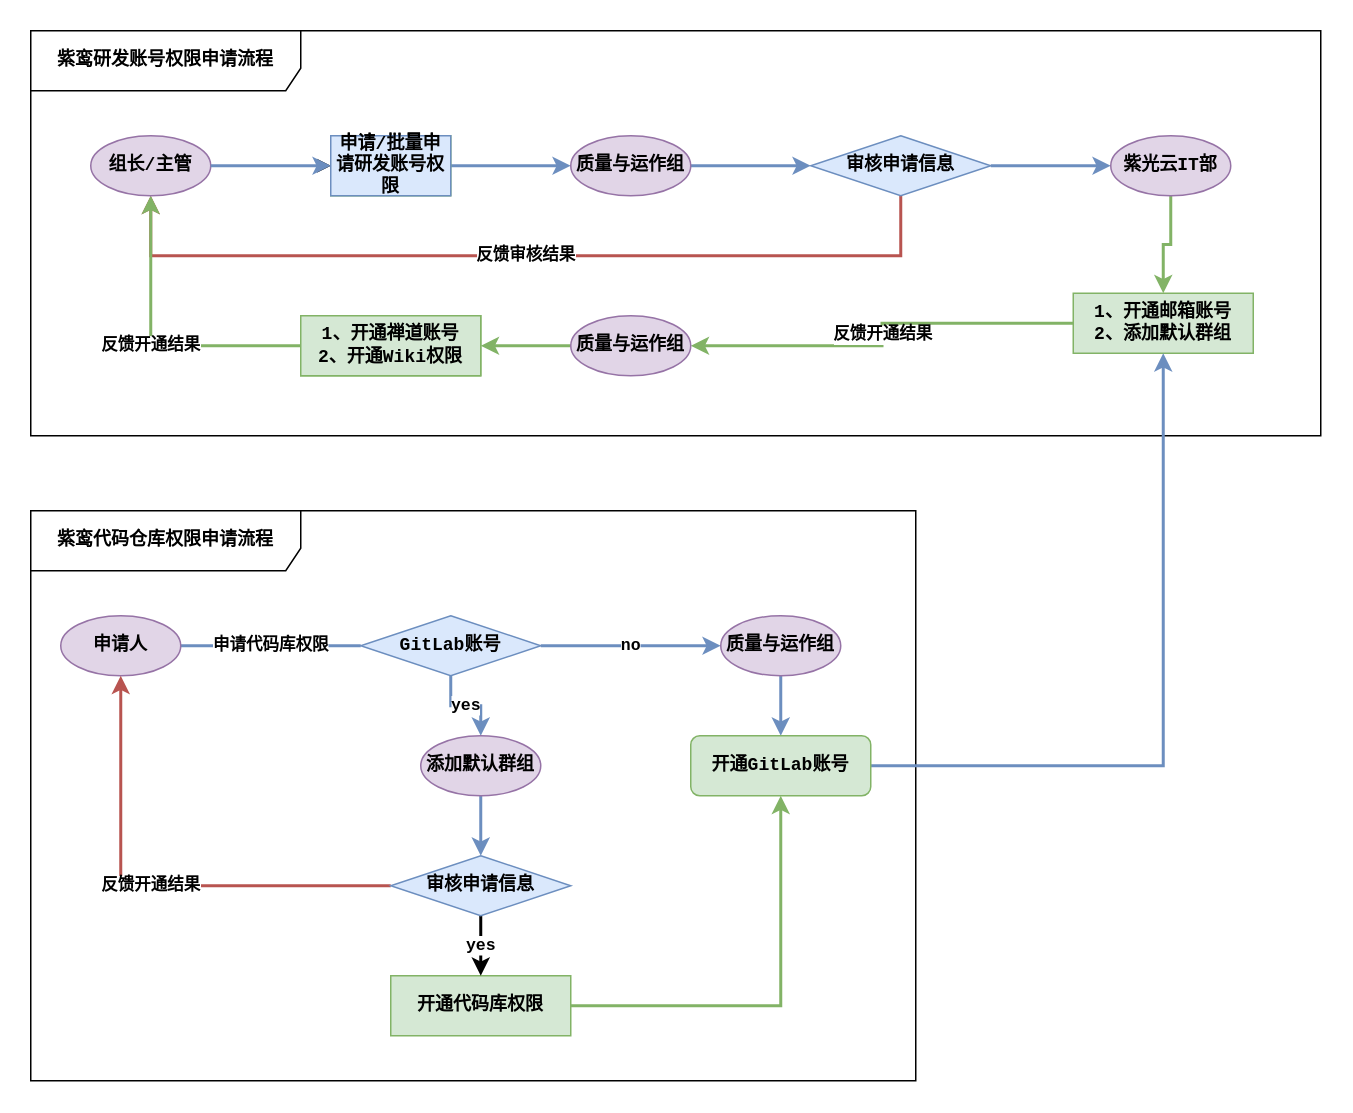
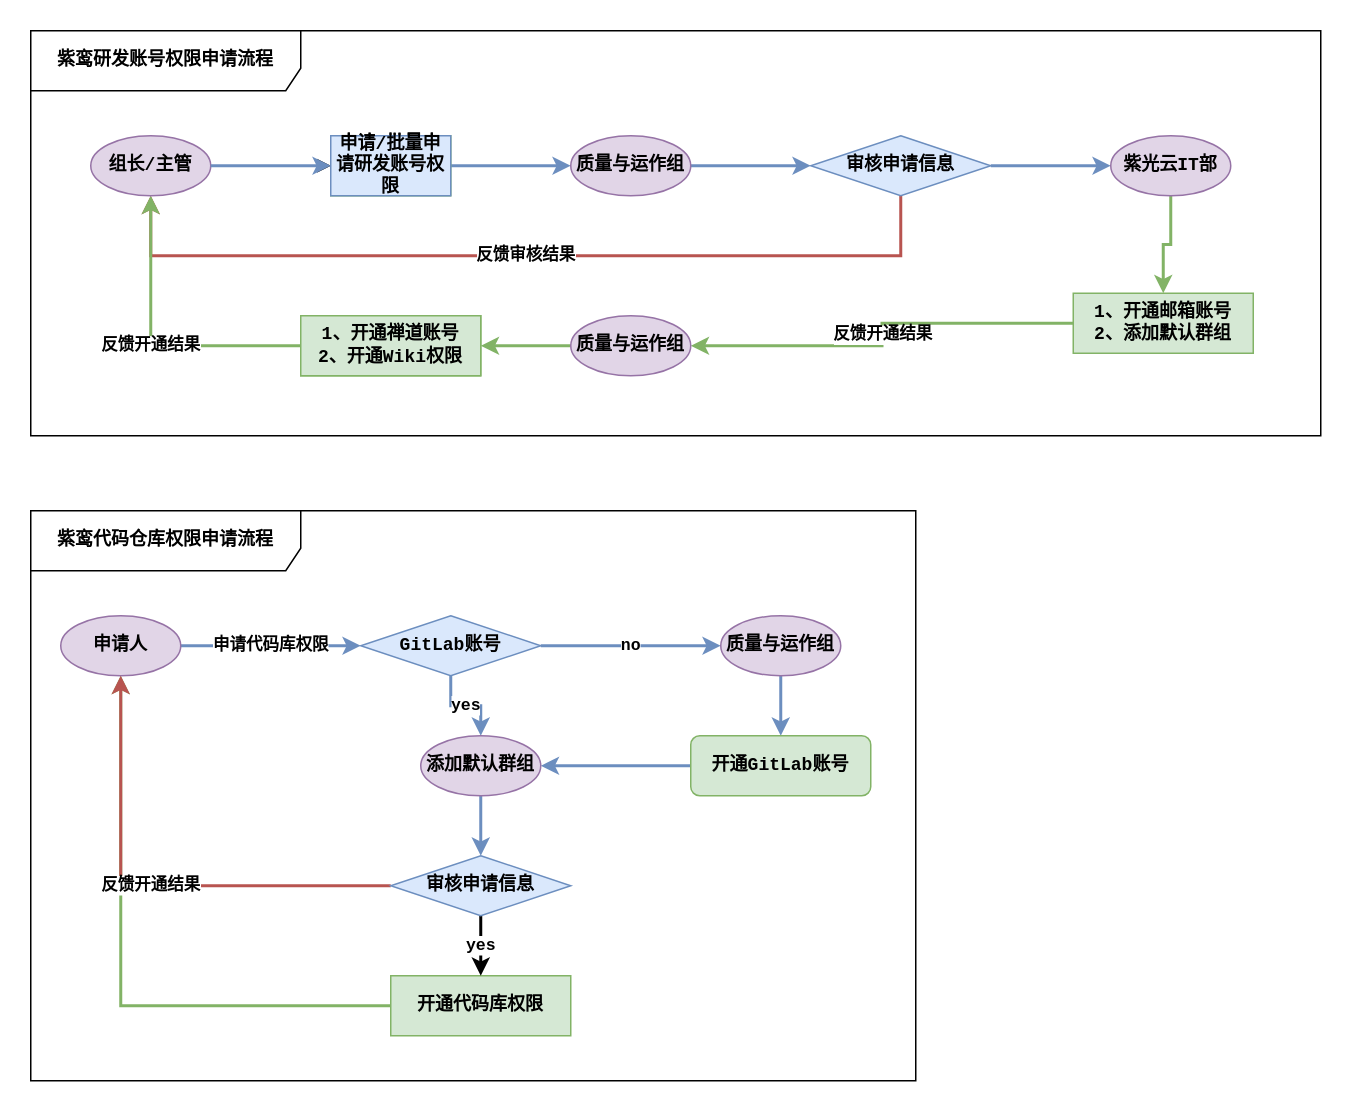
edge "申请人" -- "GitLab账号": arrowhead none -> classic
edge "开通GitLab账号" -> "1、开通邮箱账号 2、添加默认群组": now "开通GitLab账号" -> "添加默认群组"
edge "开通代码库权限" -> "开通GitLab账号": now "开通代码库权限" -> "申请人"
